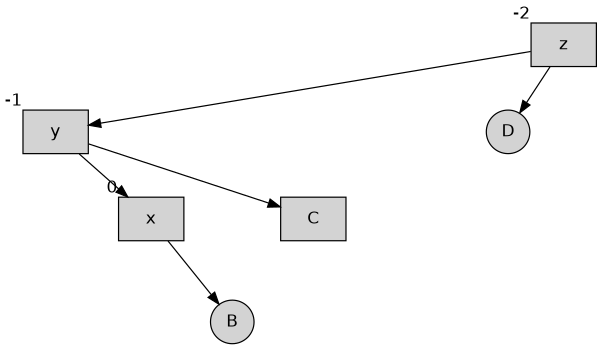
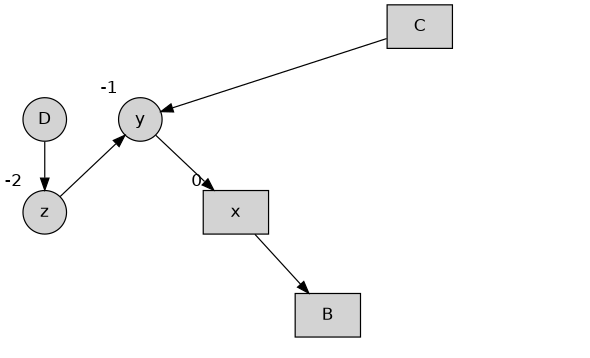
node "z -2": shape box -> circle
edge "z -2" -> "D": reversed
node "y -1": shape box -> circle
edge "y -1" -> "C": reversed
node "B": shape circle -> box
